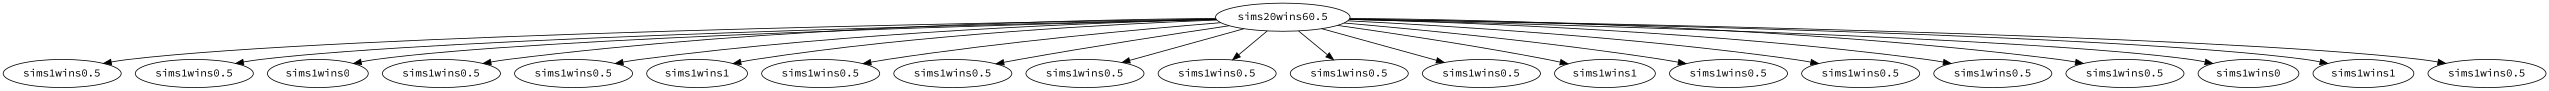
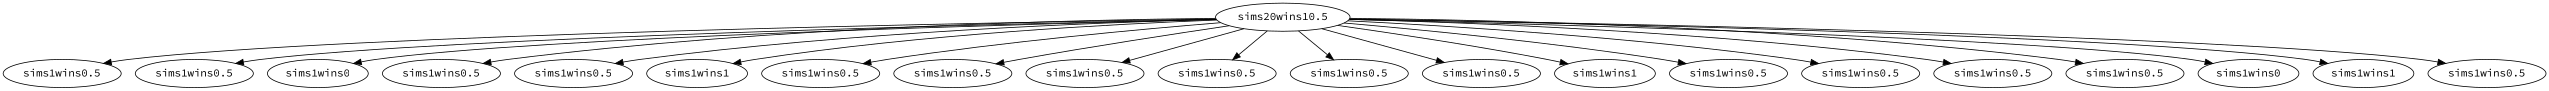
node "sims20wins60.5": label "sims20wins60.5" -> "sims20wins10.5"
